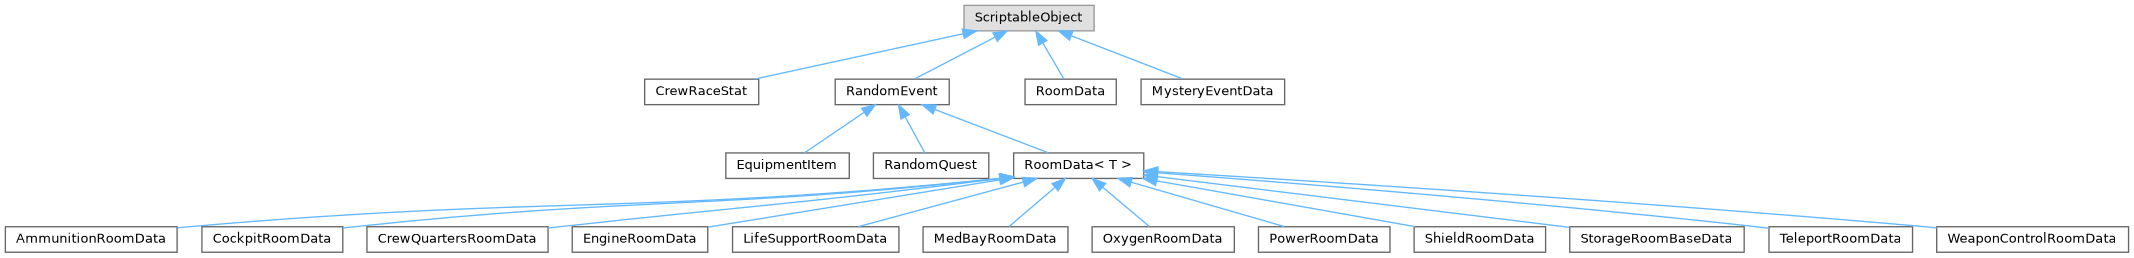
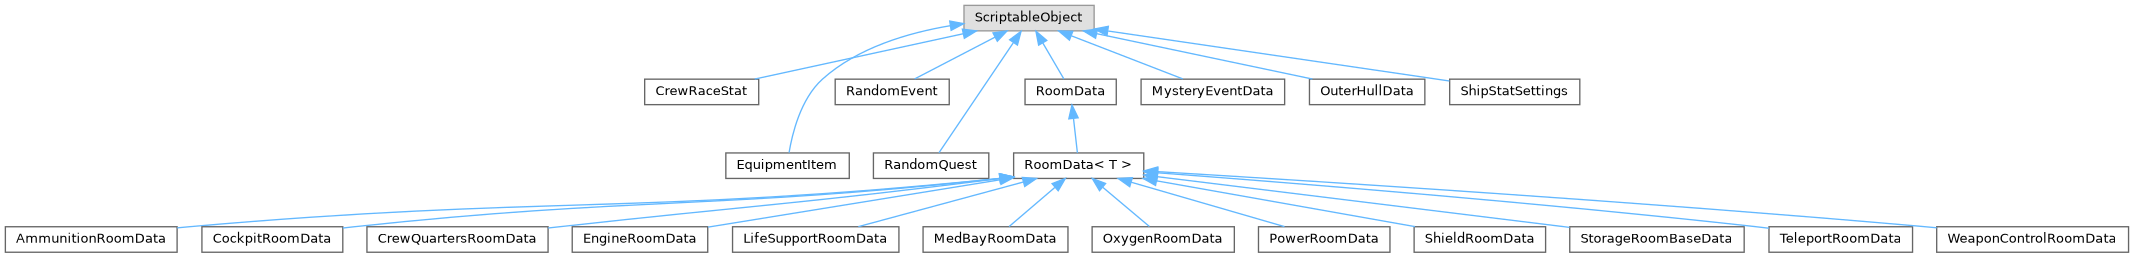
node "OuterHullData": added
node "ShipStatSettings": added
edge "RoomData< T >" -> "RandomEvent": now "RoomData< T >" -> "RoomData"
edge "EquipmentItem" -> "RandomEvent": now "EquipmentItem" -> "ScriptableObject"
edge "RandomQuest" -> "RandomEvent": now "RandomQuest" -> "ScriptableObject"
